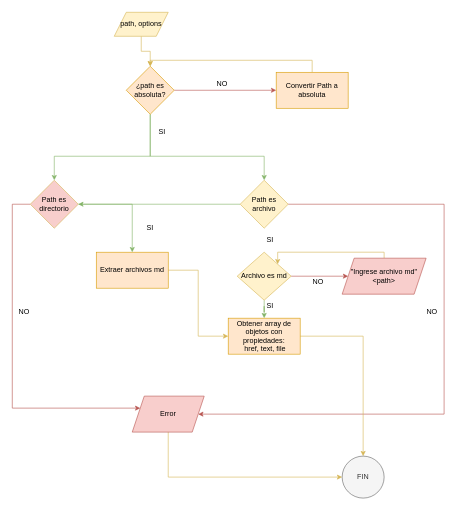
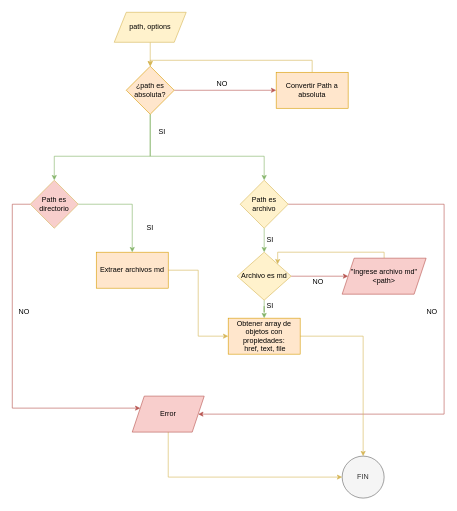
node "path, options": size 54x24 -> 72x30
edge "Path es archivo" -> "Path es directorio": now "Path es archivo" -> "Archivo es md"
